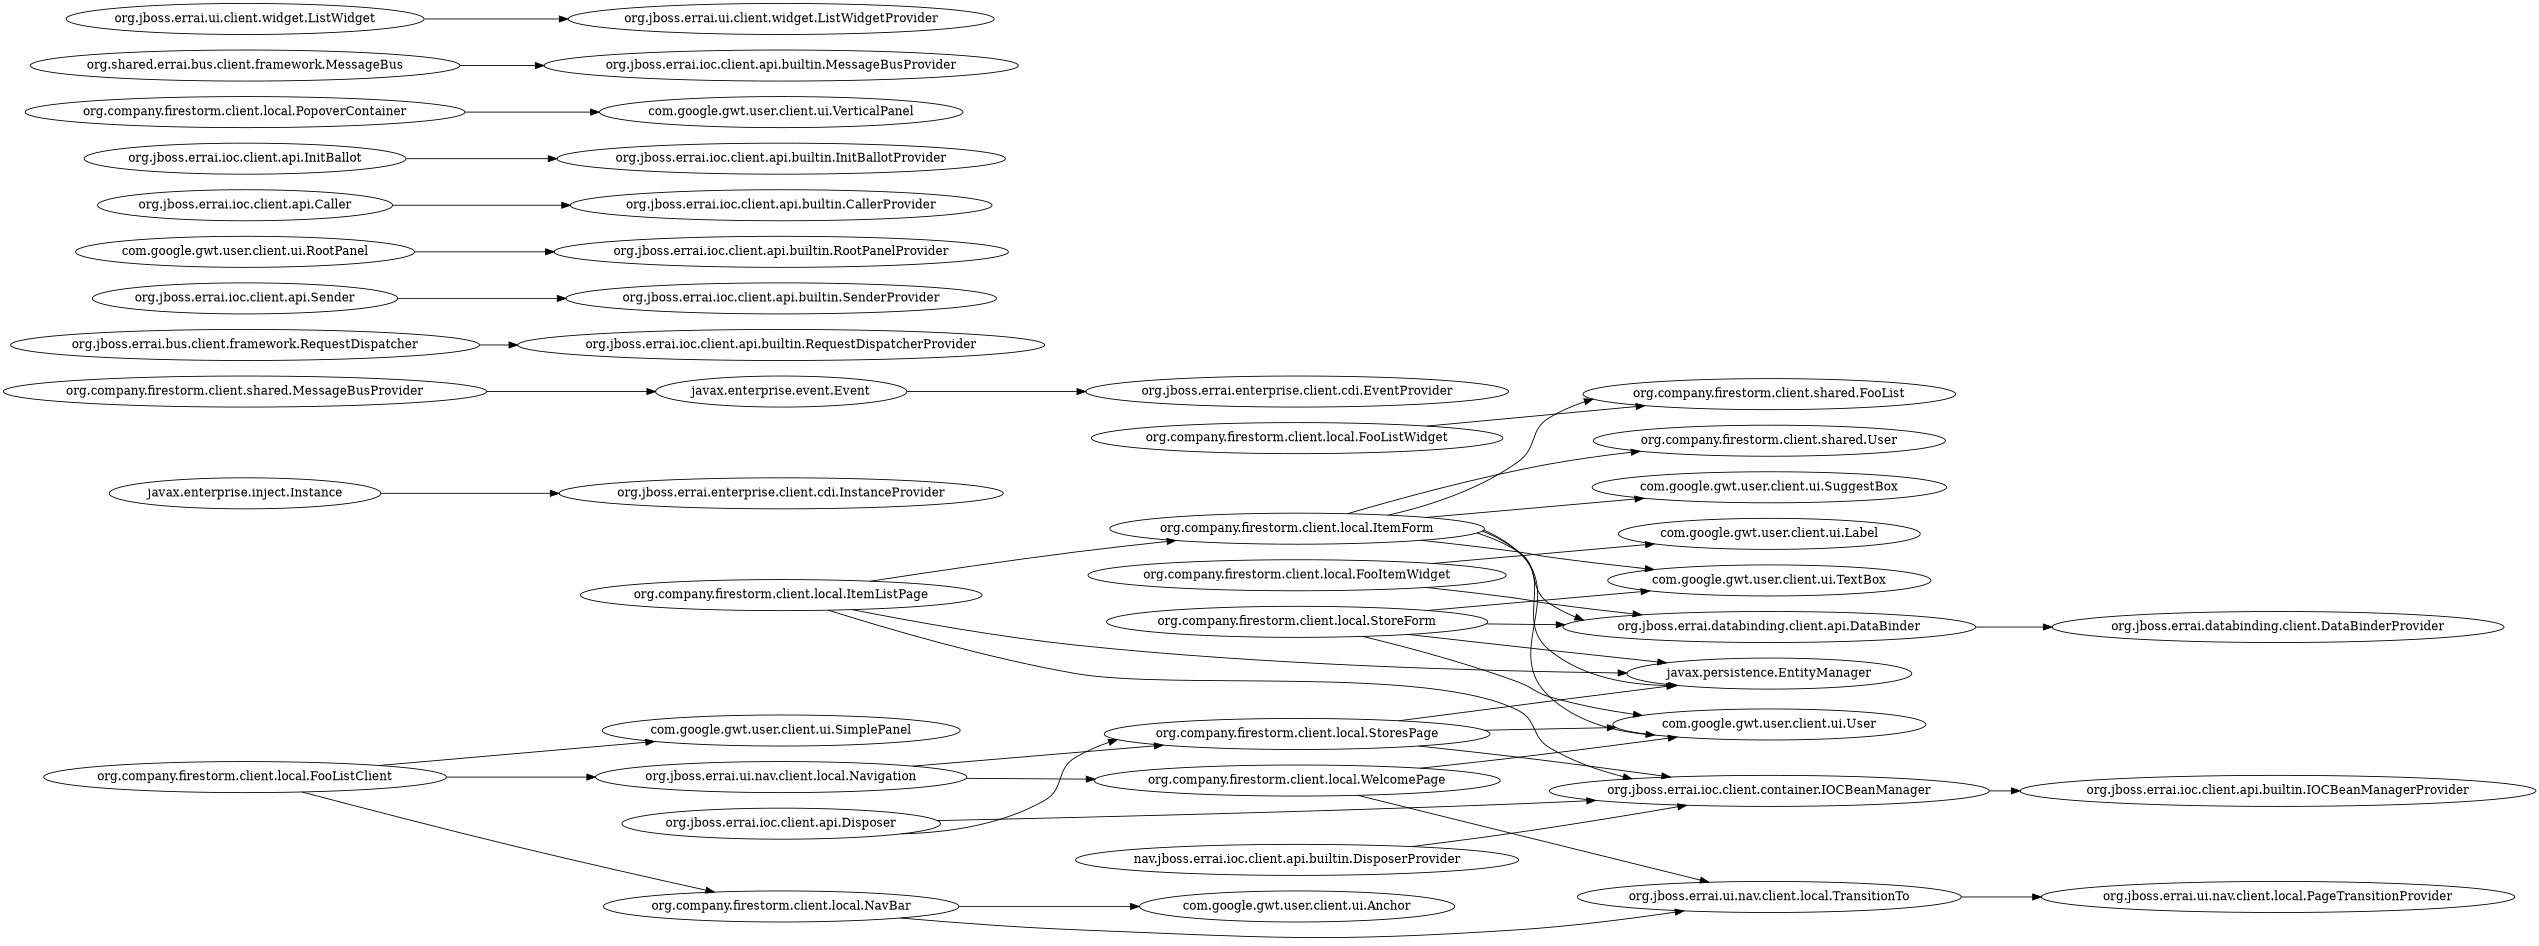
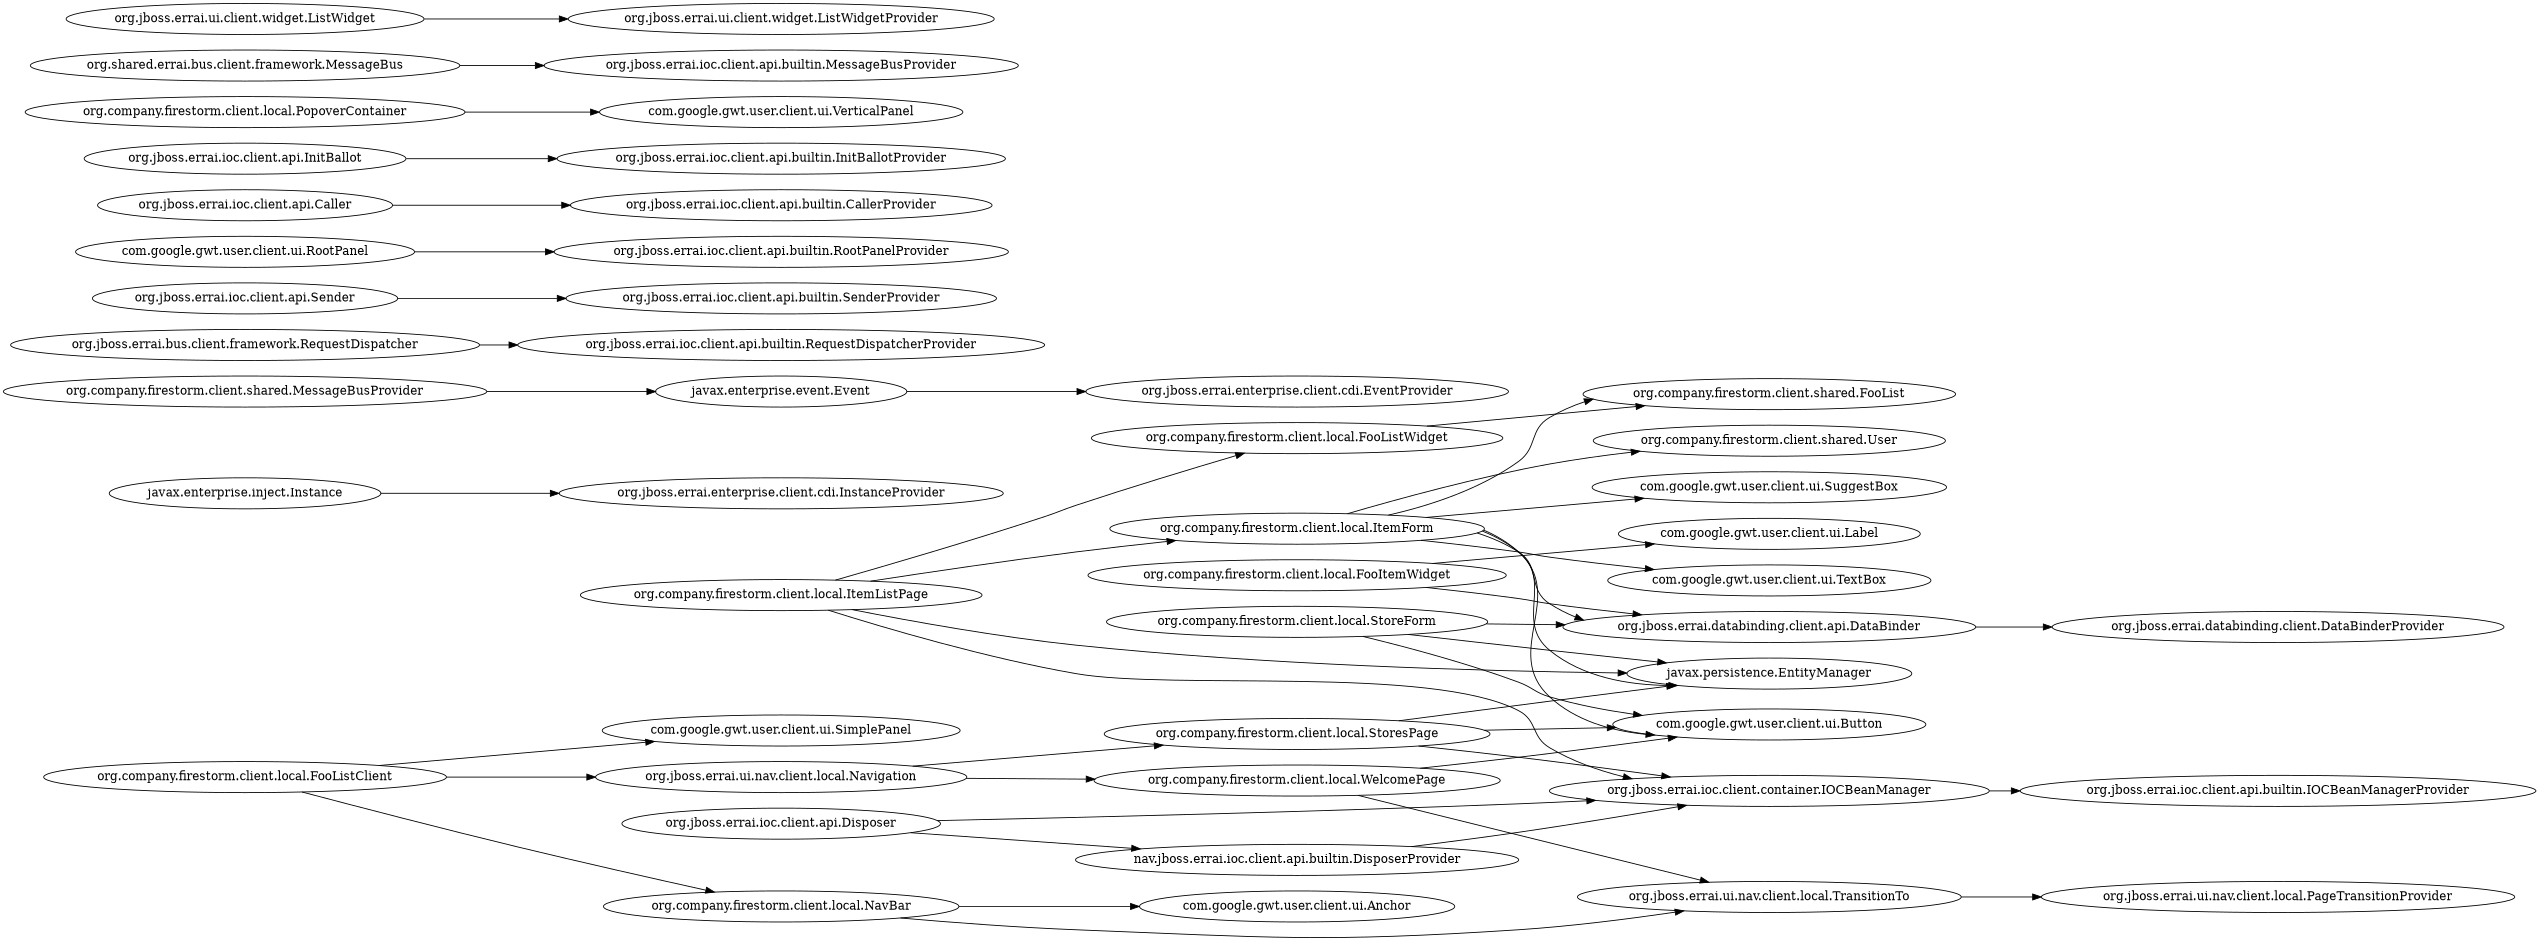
edge "org.company.firestorm.client.local.ItemListPage" -> "org.company.firestorm.client.local.FooListWidget": added
edge "org.company.firestorm.client.local.StoreForm" -> "com.google.gwt.user.client.ui.TextBox": removed
node "com.google.gwt.user.client.ui.User": label "com.google.gwt.user.client.ui.User" -> "com.google.gwt.user.client.ui.Button"
edge "org.jboss.errai.ioc.client.api.Disposer" -> "org.company.firestorm.client.local.StoresPage": now "org.jboss.errai.ioc.client.api.Disposer" -> "nav.jboss.errai.ioc.client.api.builtin.DisposerProvider"
